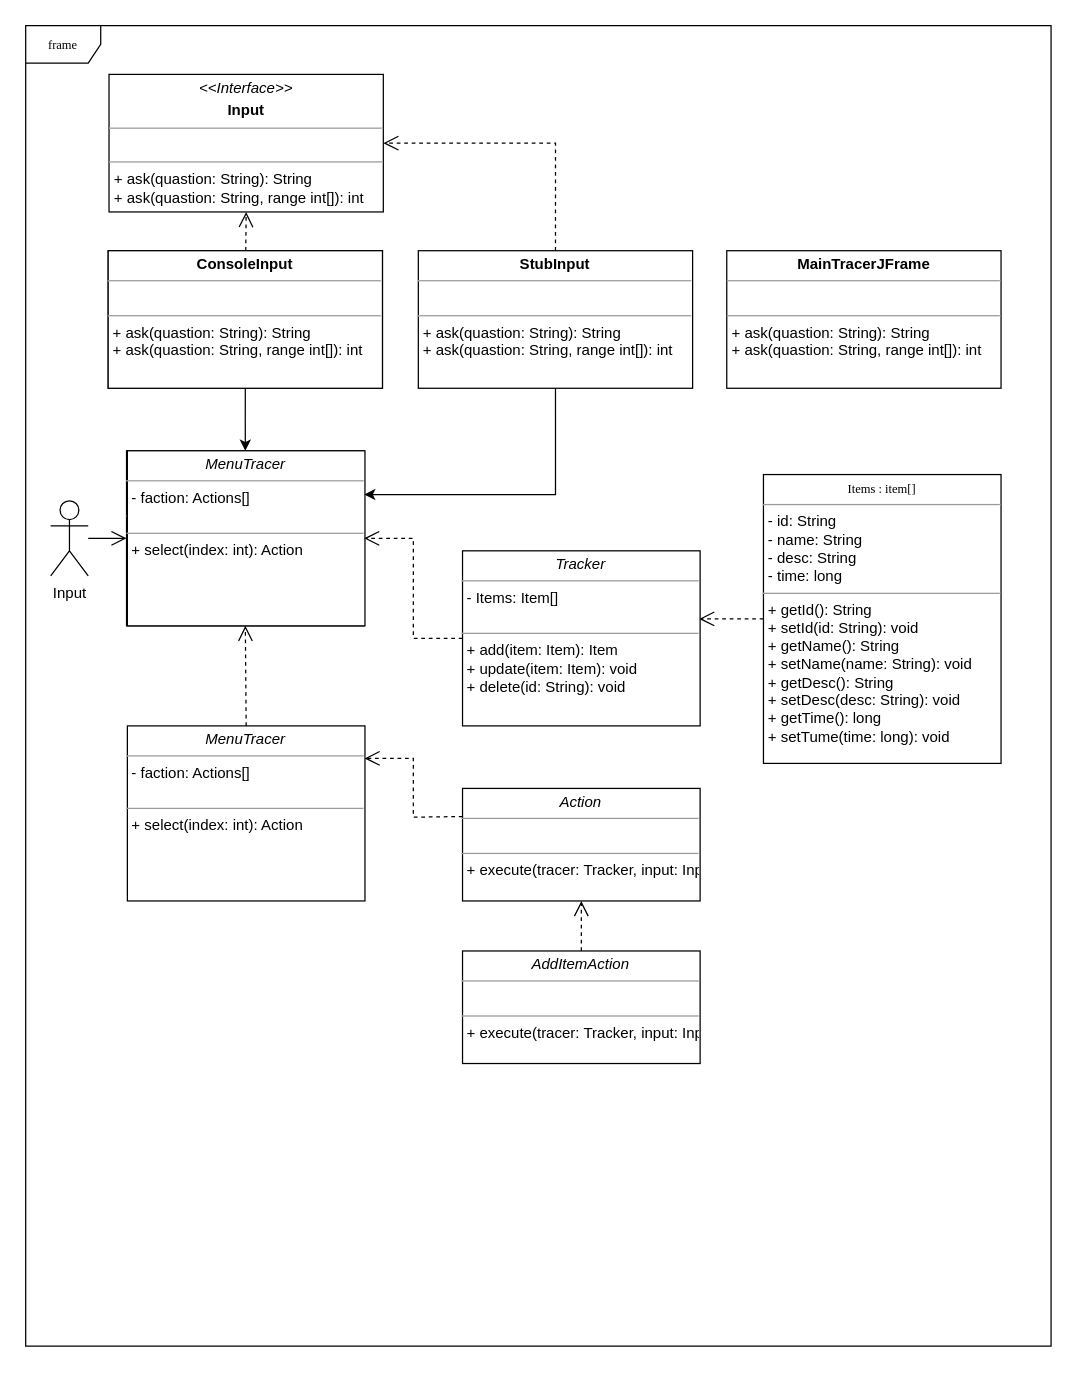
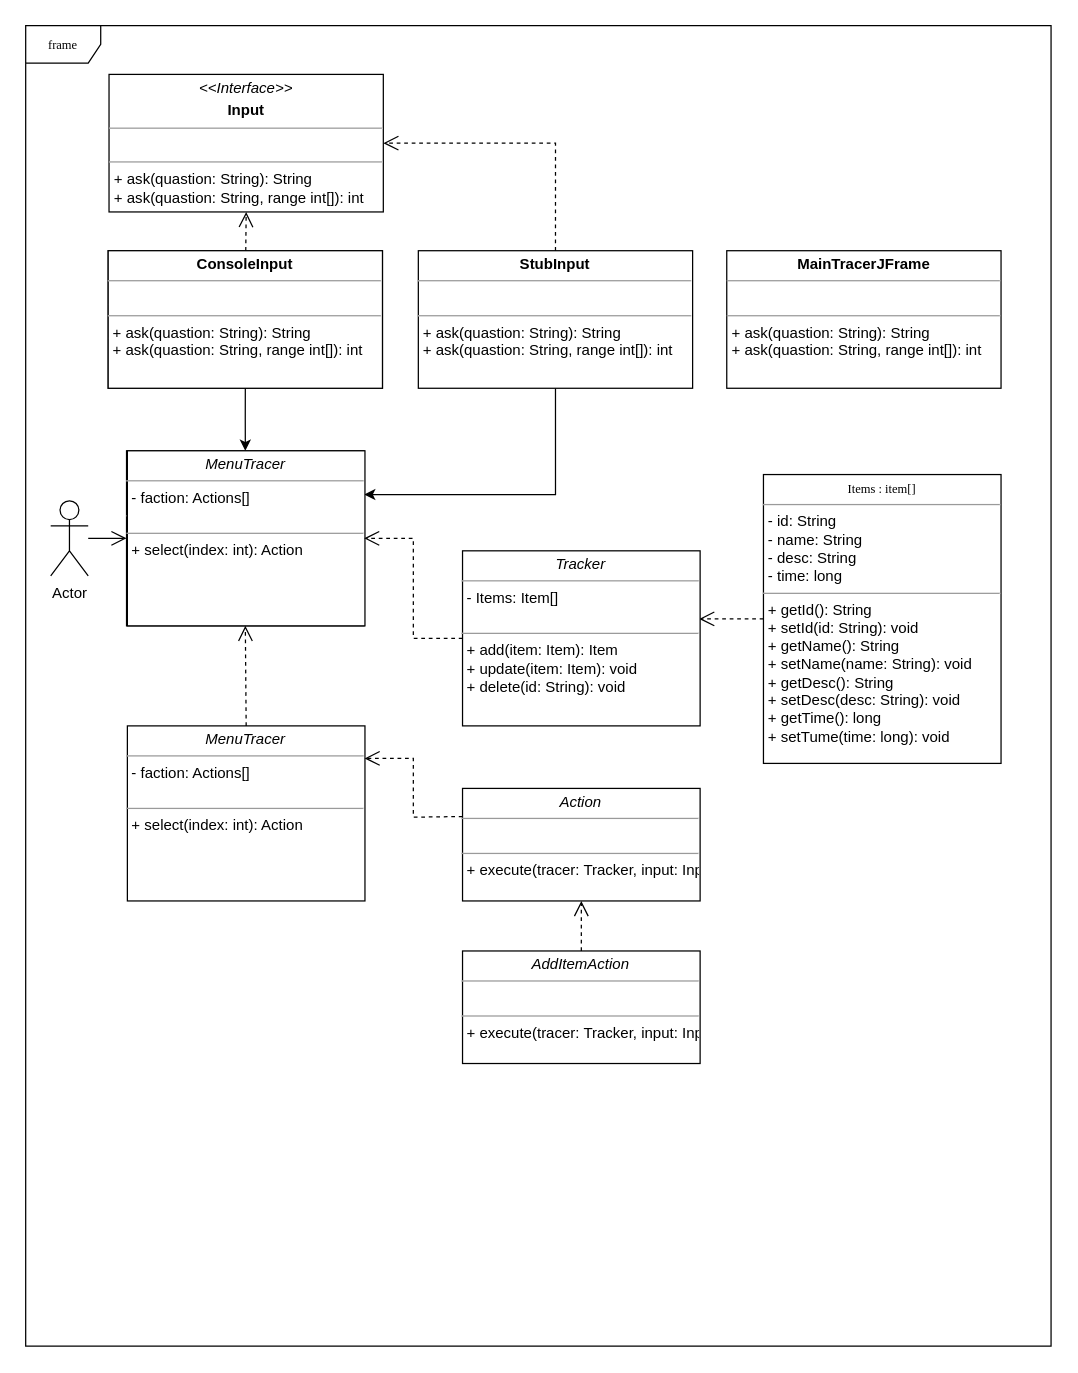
node "Input": label "Input" -> "Actor"
